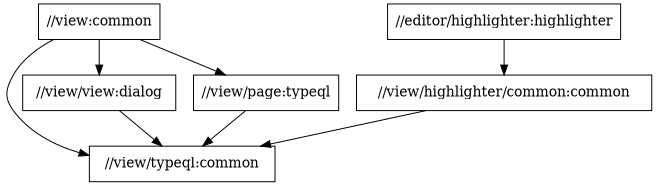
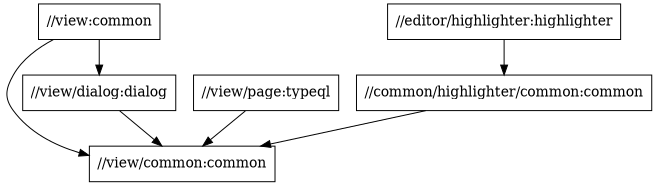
edge "//view:common" -> "//view/page:typeql": removed
node "//view/view:dialog": label "//view/view:dialog" -> "//view/dialog:dialog"
node "//view/highlighter/common:common": label "//view/highlighter/common:common" -> "//common/highlighter/common:common"
node "//view/typeql:common": label "//view/typeql:common" -> "//view/common:common"
